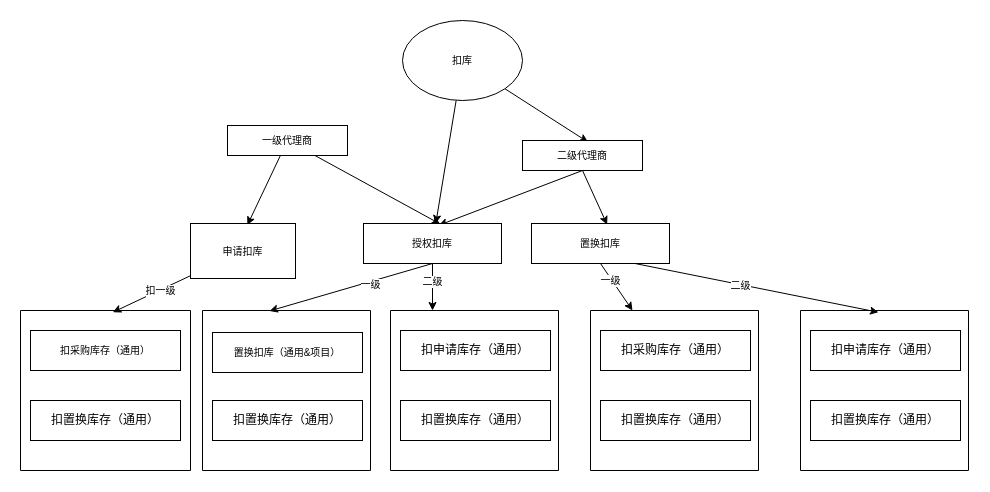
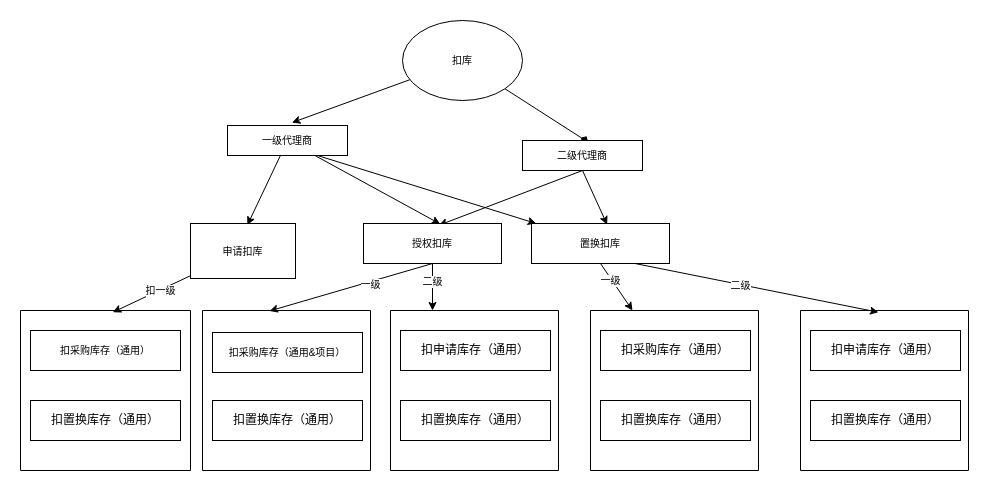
edge "扣库" -> "二级代理商": arrowhead classic -> diamond
edge "扣库" -> "授权扣库": now "扣库" -> "一级代理商"
edge "一级代理商" -> "置换扣库": added
node "置换扣库（通用&项目）": label "置换扣库（通用&项目）" -> "扣采购库存（通用&项目）"
